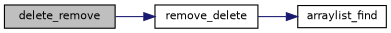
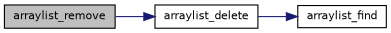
node "delete_remove": label "delete_remove" -> "arraylist_remove"
node "remove_delete": label "remove_delete" -> "arraylist_delete"
